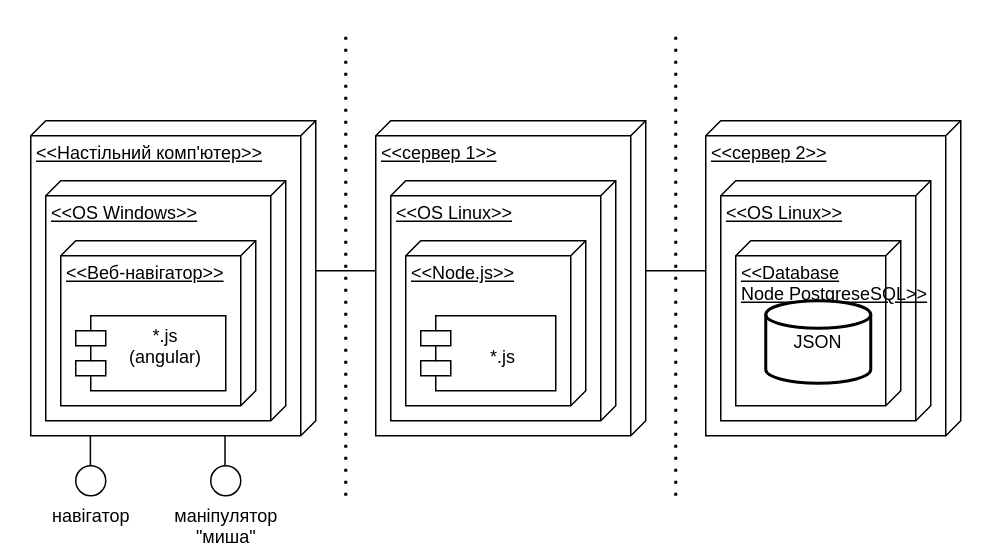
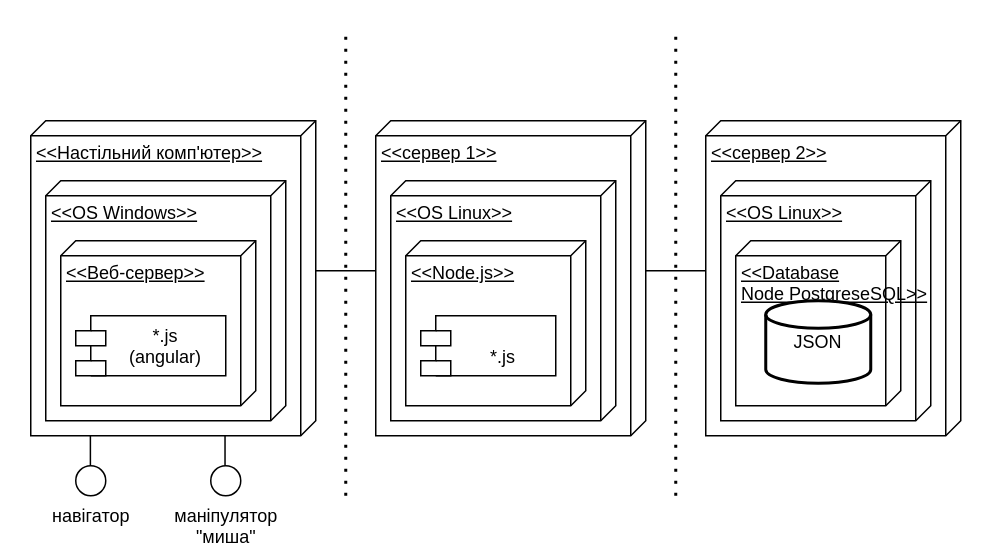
node "<<Веб-навігатор>>": label "<<Веб-навігатор>>" -> "<<Веб-сервер>>"
node "*.js (angular)": size 150x75 -> 150x60
node "*.js": size 135x75 -> 135x60
